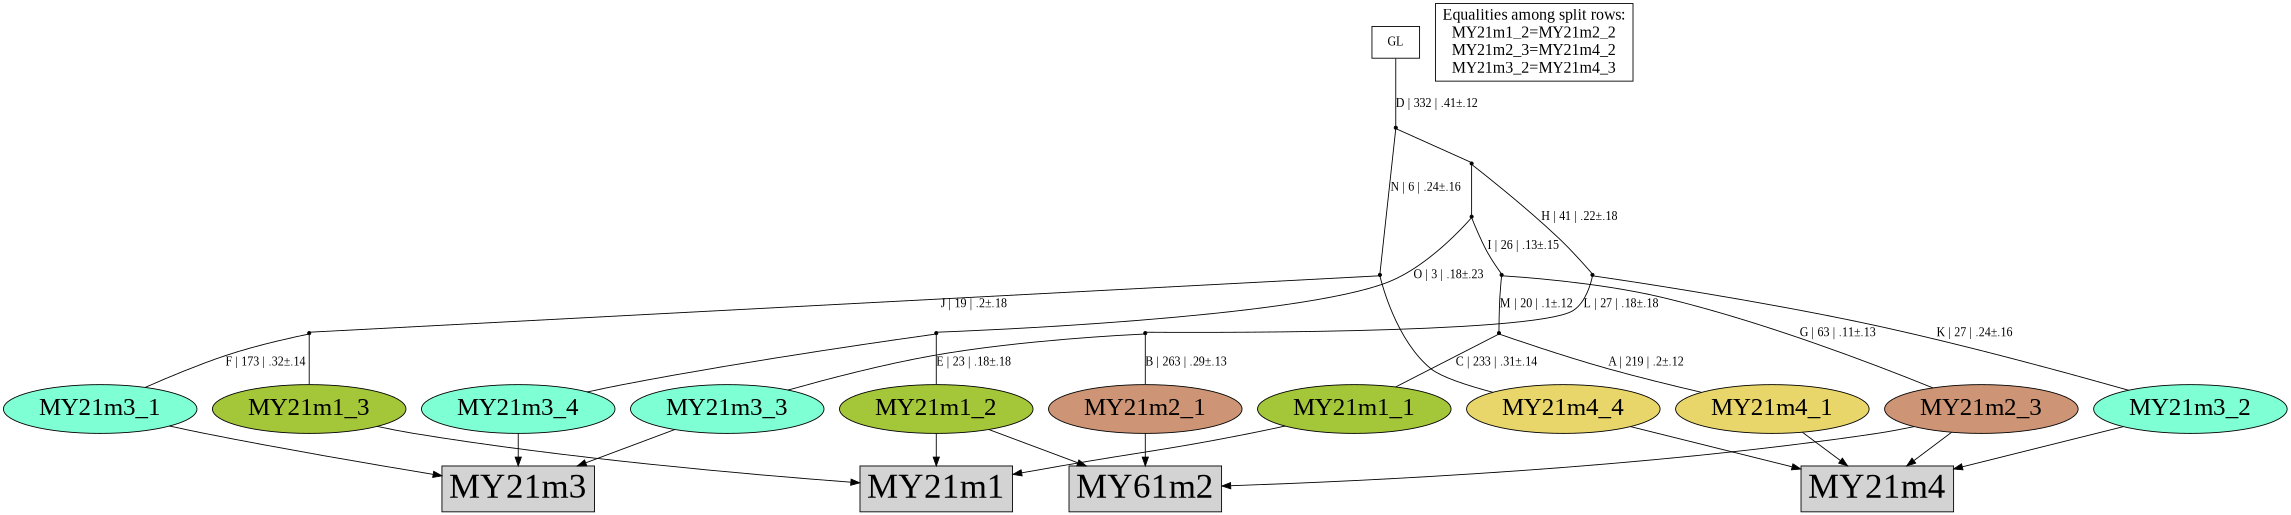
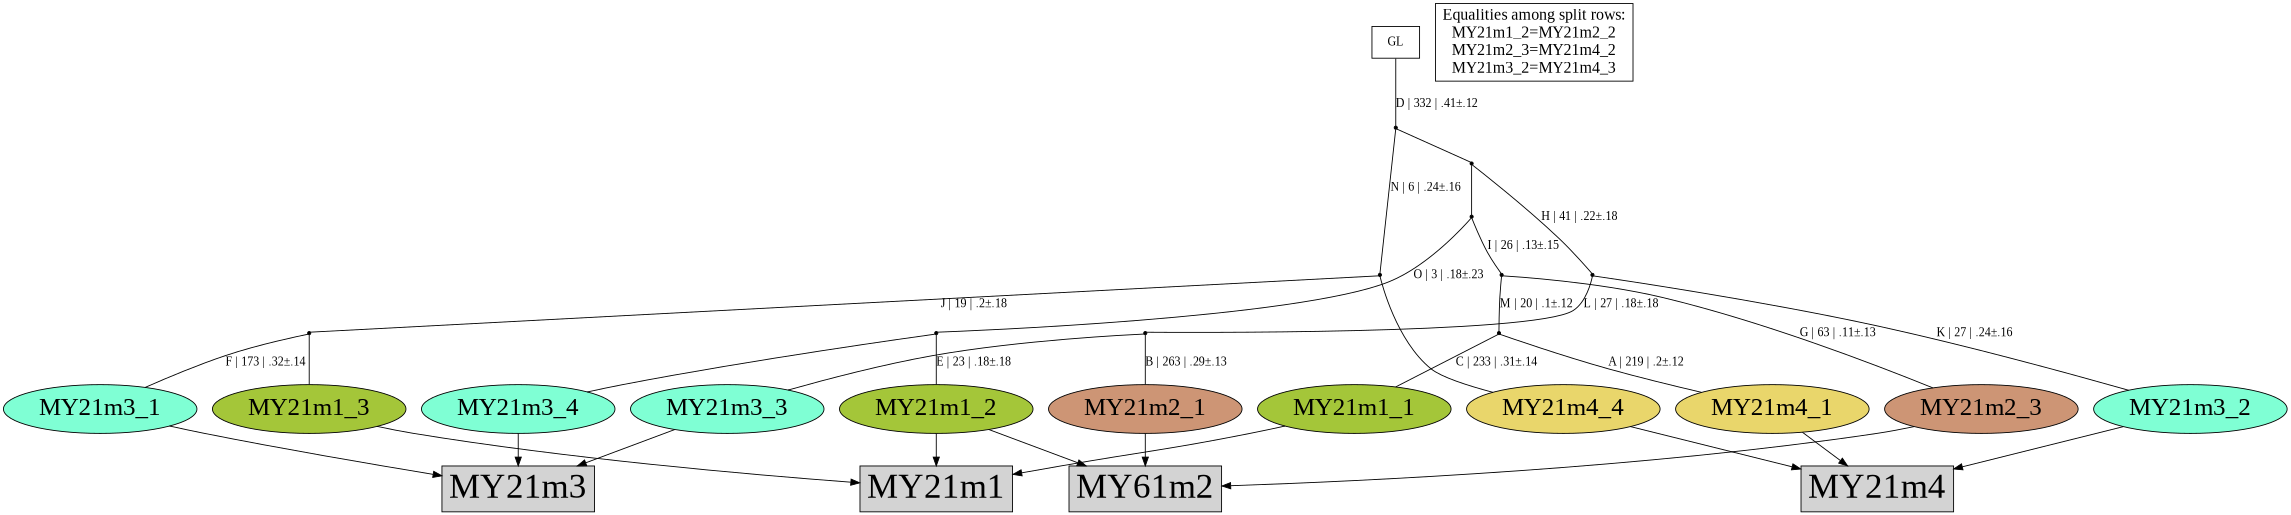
edge "MY21m2_3" -> "MY21m4": removed
